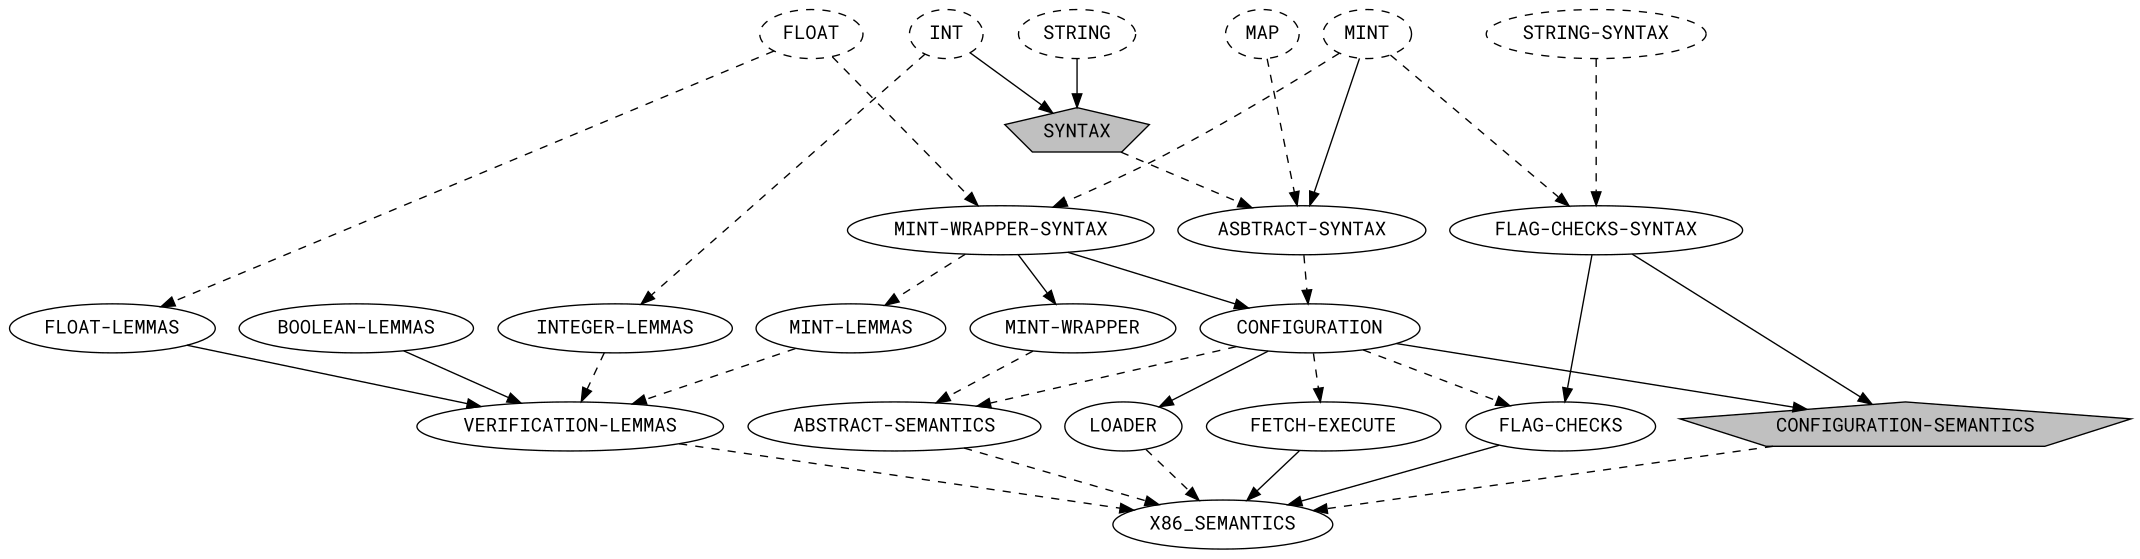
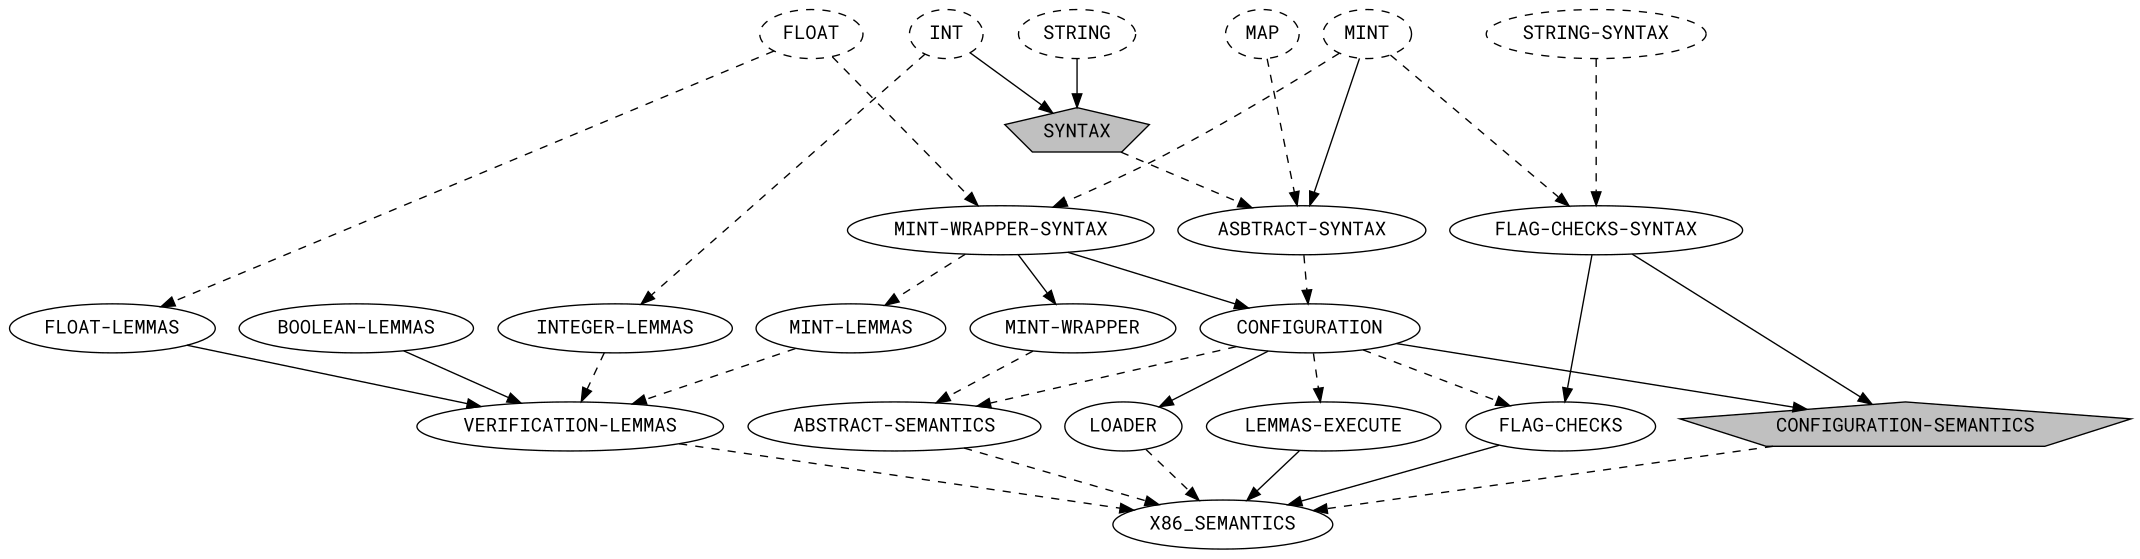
node "FETCH-EXECUTE": label "FETCH-EXECUTE" -> "LEMMAS-EXECUTE"
